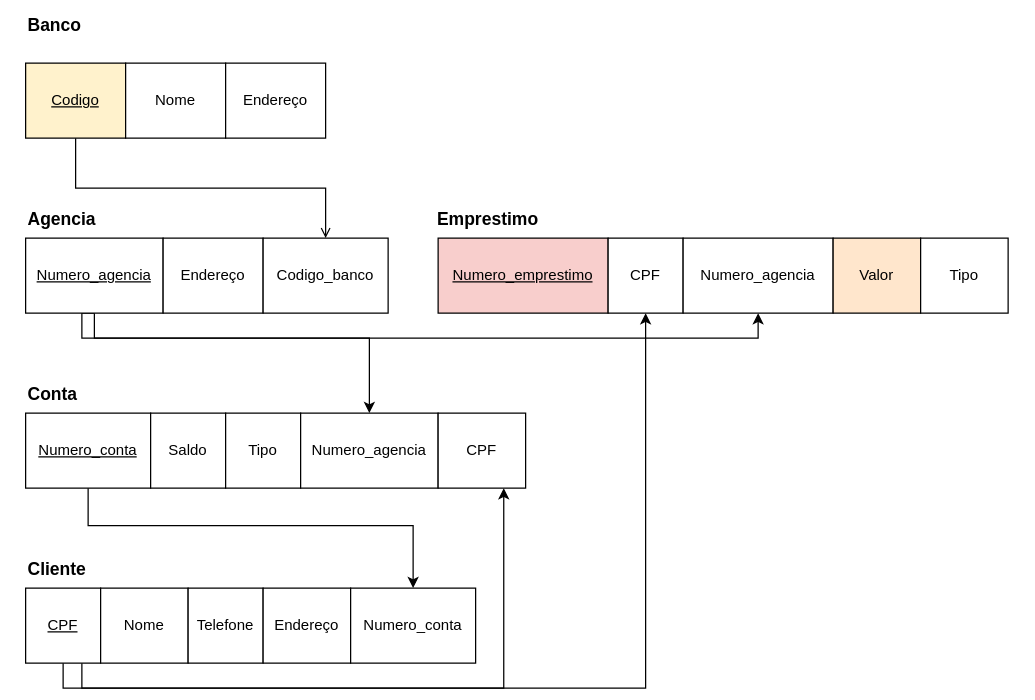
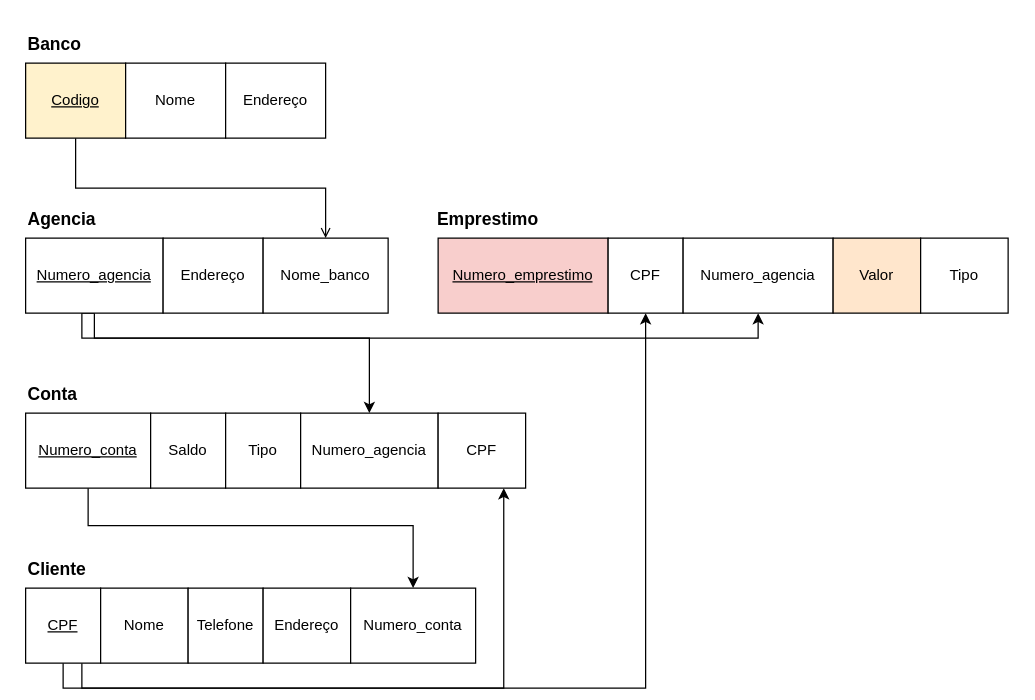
node "Banco": moved (63, 26) -> (63, 44)
node "Codigo_banco": label "Codigo_banco" -> "Nome_banco"
